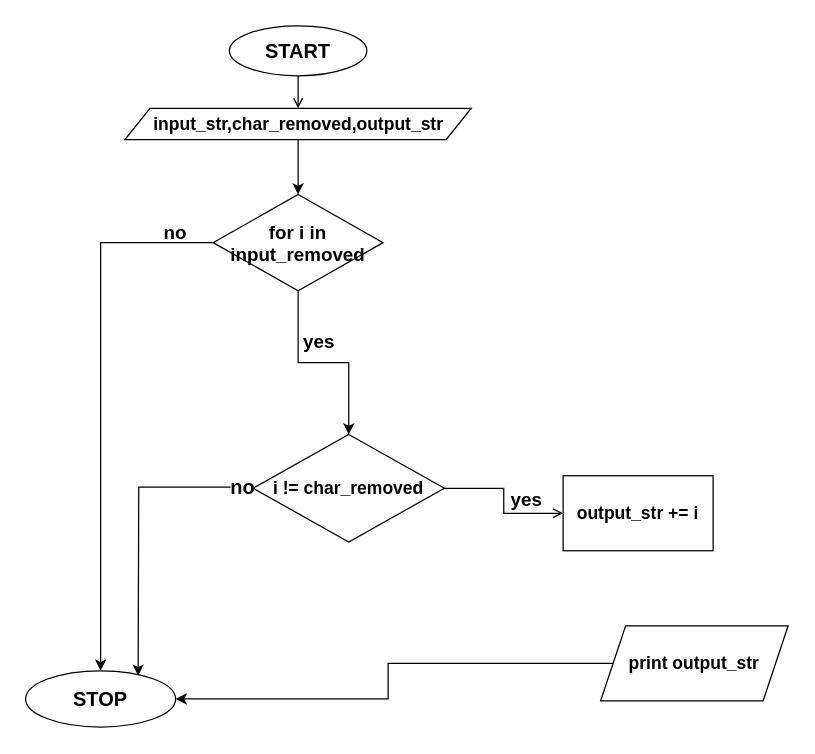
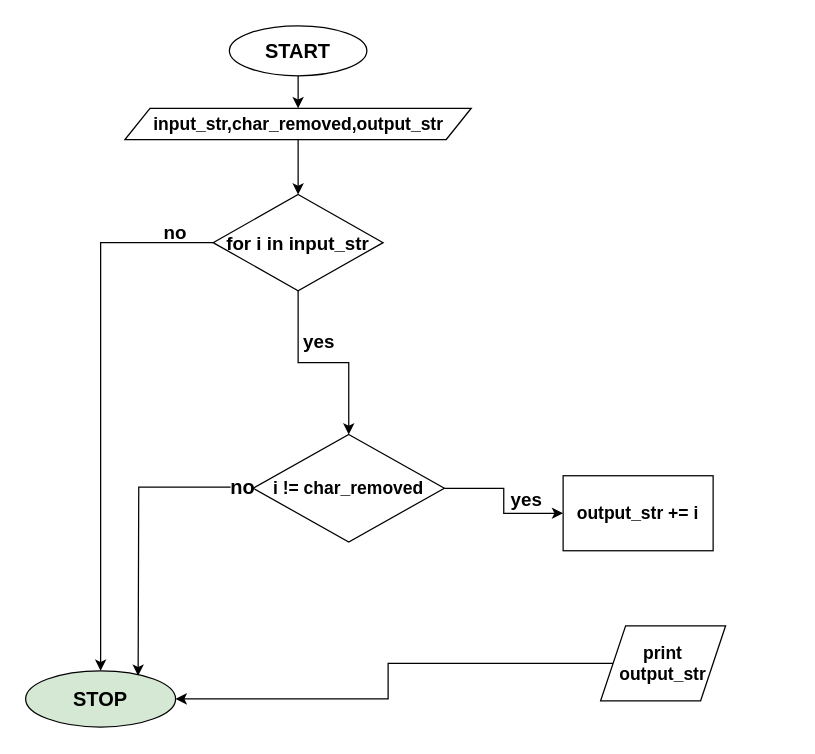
edge "START" -> "input_str,char_removed,output_str": arrowhead open -> classic
node "for i in input_removed": label "for i in input_removed" -> "for i in input_str"
edge "i != char_removed" -> "output_str += i": arrowhead open -> classic
node "print output_str": size 188x75 -> 125x75
node "STOP": fillcolor #ffffff -> #d5e8d4
